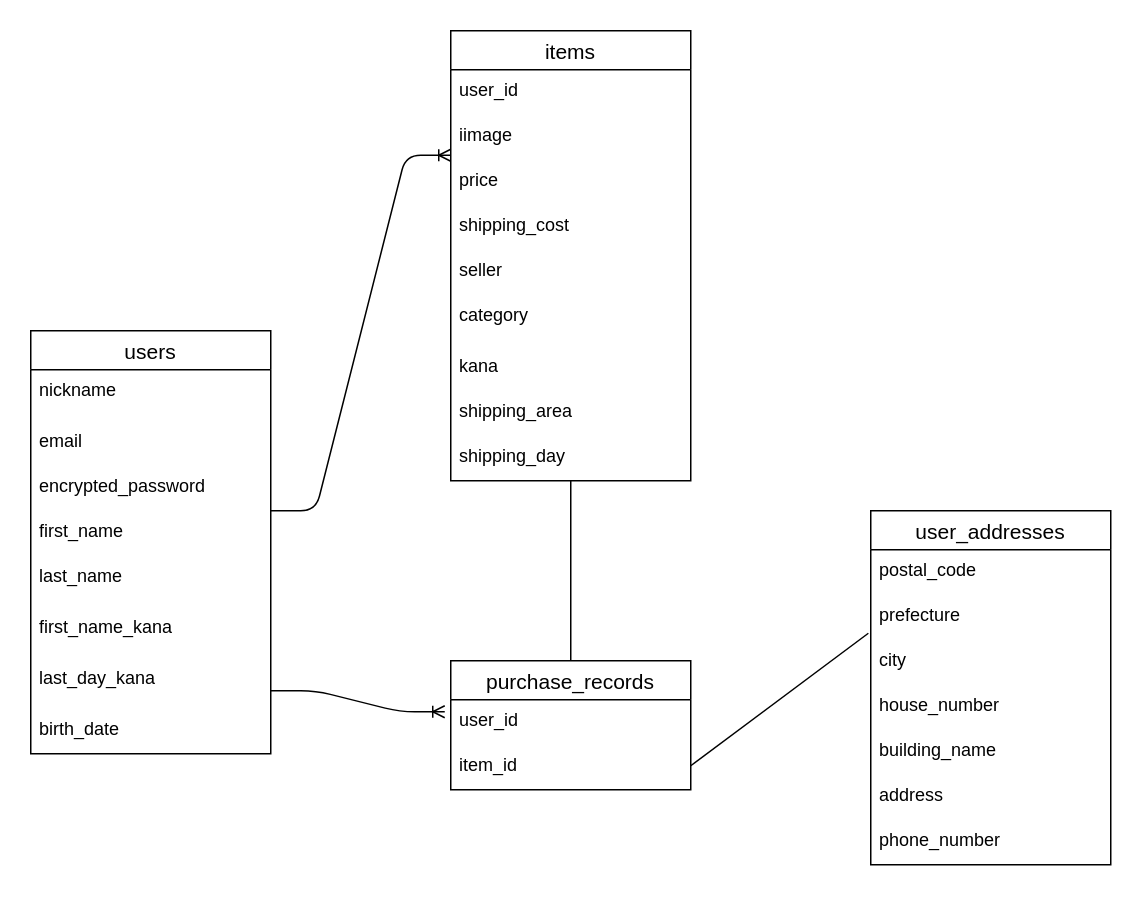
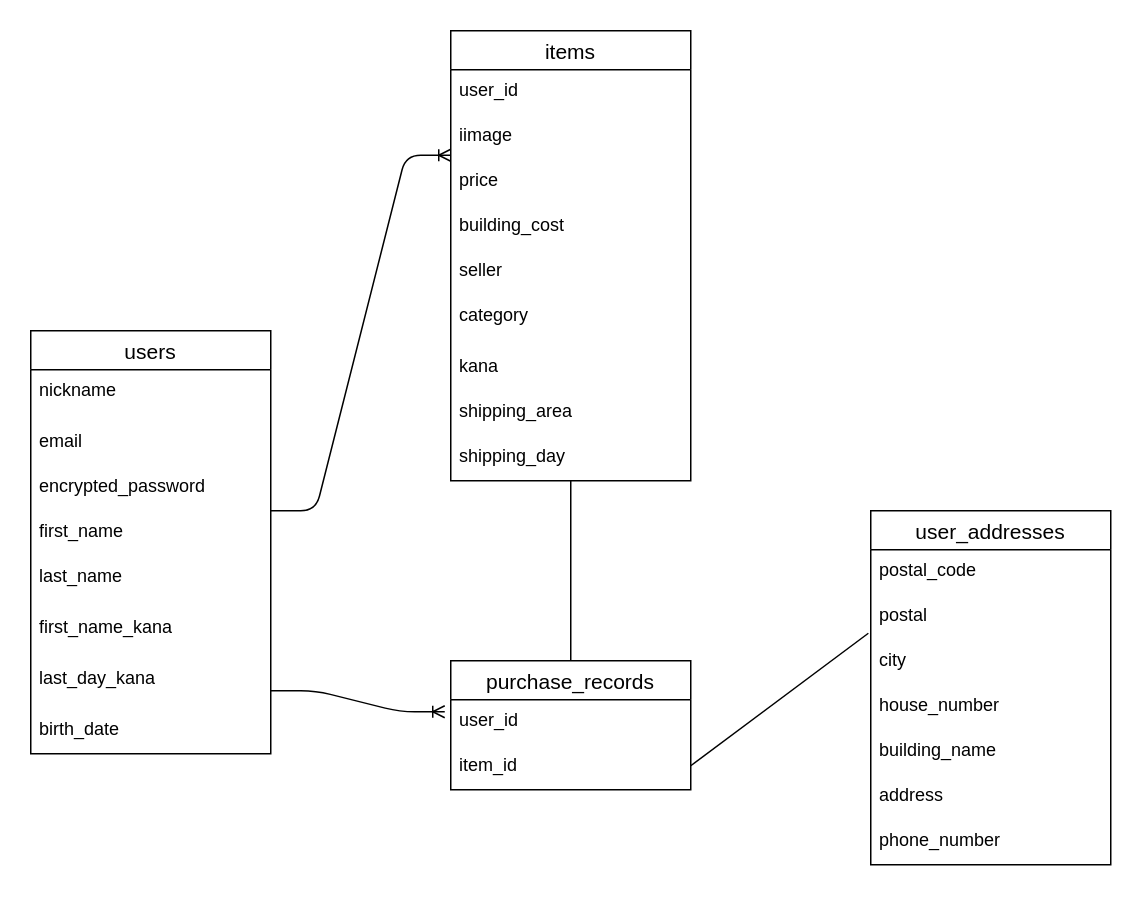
node "shipping_cost": label "shipping_cost" -> "building_cost"
node "prefecture": label "prefecture" -> "postal"
